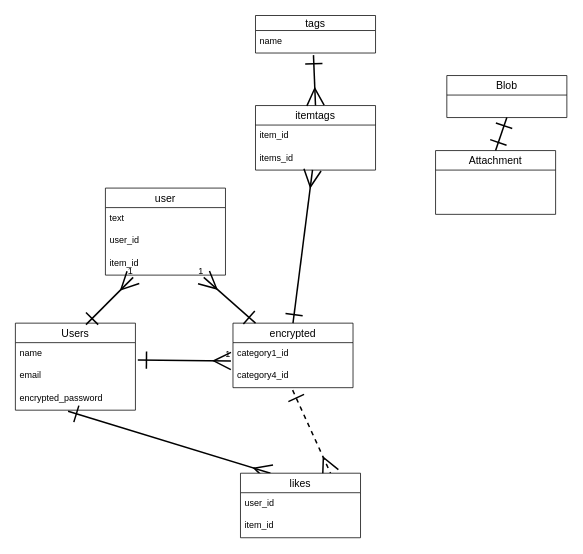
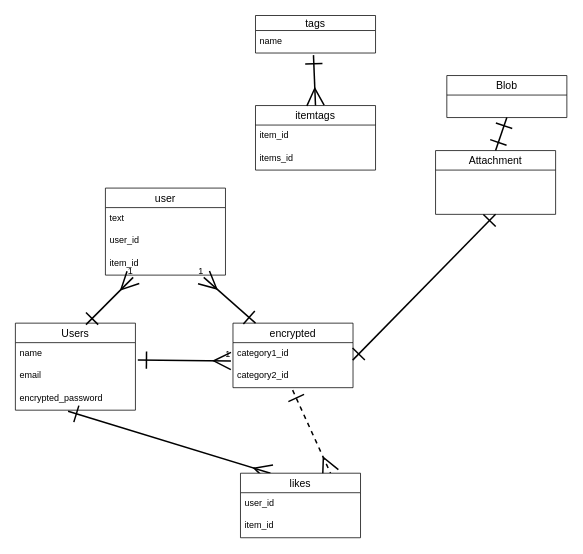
edge "items_id" -- "encrypted": removed
edge "Attachment" -- "category1_id": added
node "category4_id": label "category4_id" -> "category2_id"
